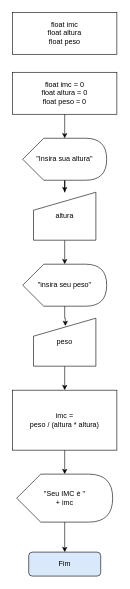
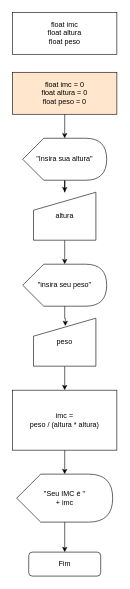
node "float imc = 0 float altura = 0 float peso = 0": fillcolor #ffffff -> #ffe6cc
node "Fim": fillcolor #dae8fc -> #ffffff
